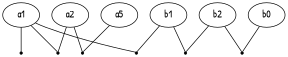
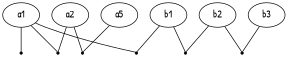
node "b0": label "b0" -> "b3"
